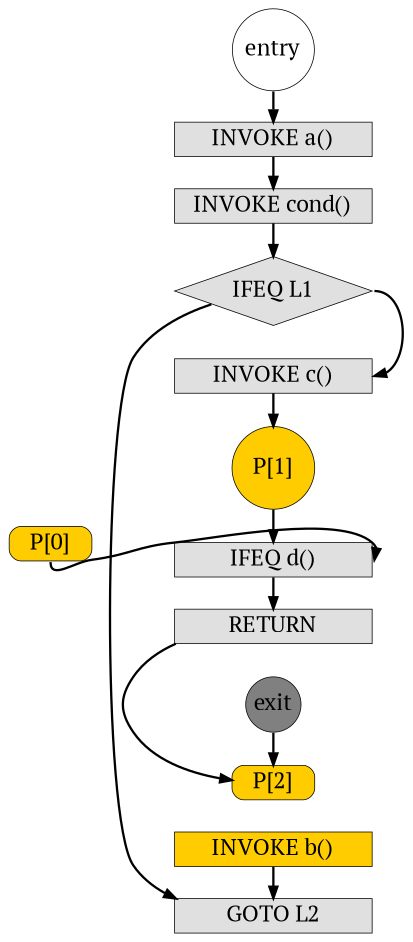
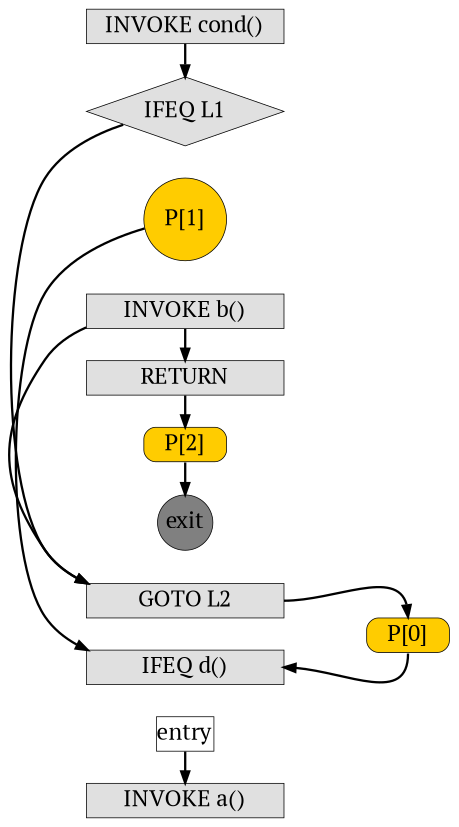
node "entry": shape circle -> box
edge "INVOKE a()" -> "INVOKE cond()": removed
node "INVOKE c()": removed
edge "IFEQ d()" -> "RETURN": now "INVOKE b()" -> "RETURN"
edge "GOTO L2" -> "P[0]": added
edge "exit" -> "P[2]": reversed
node "INVOKE b()": fillcolor #ffcc00 -> #e0e0e0
